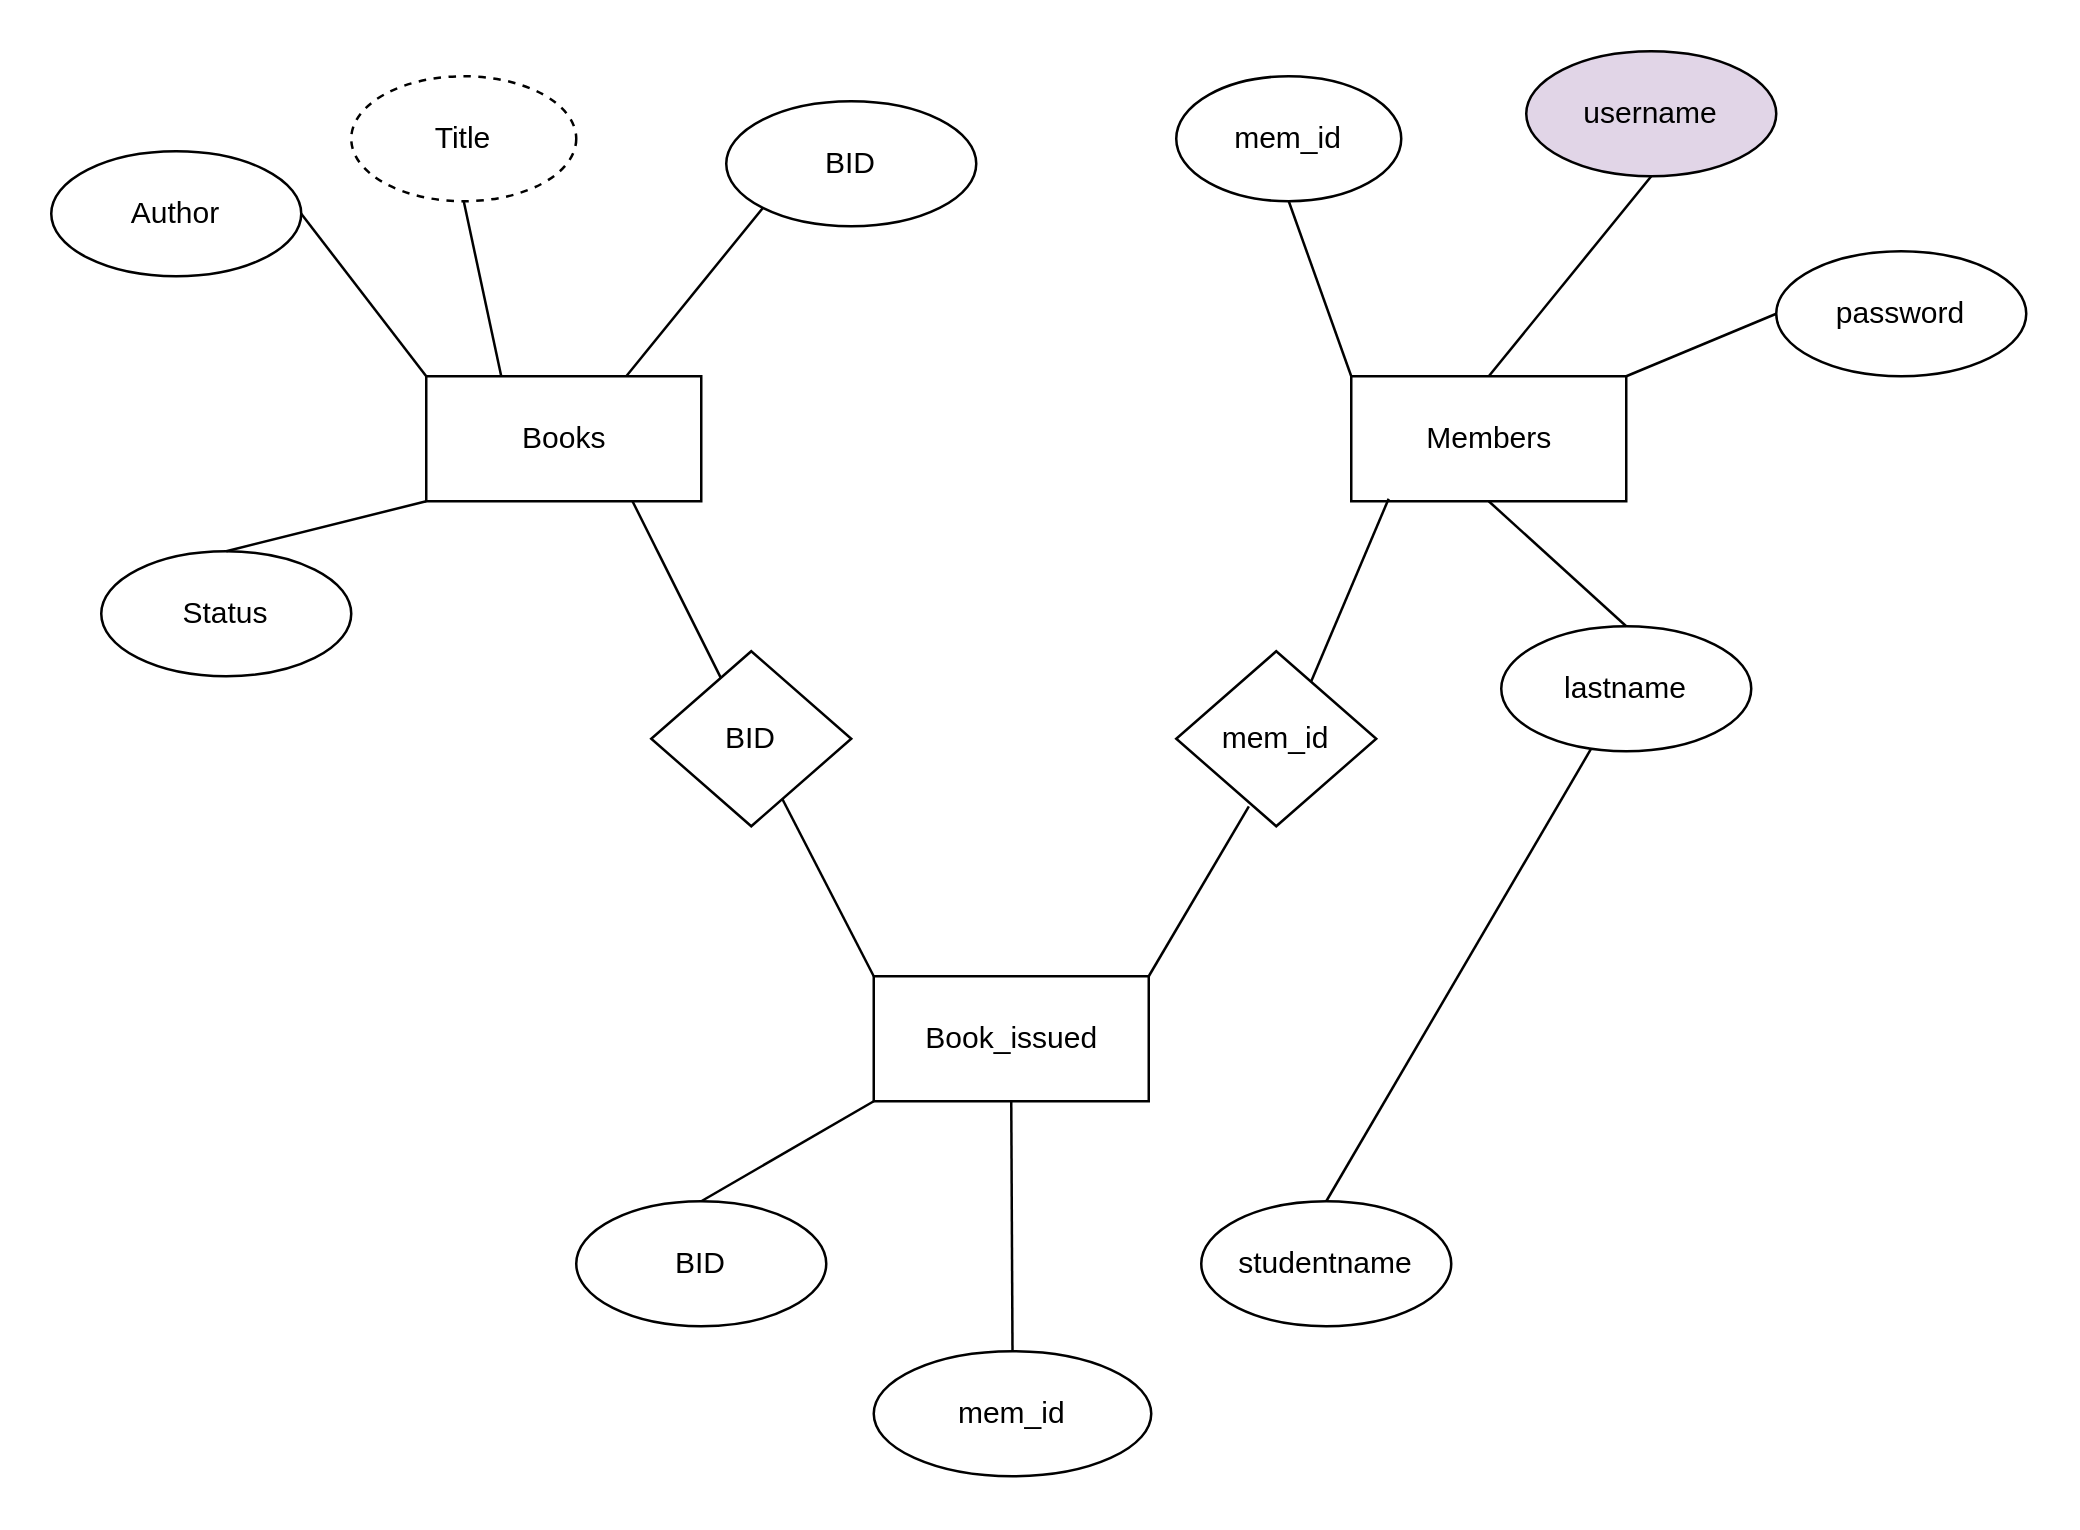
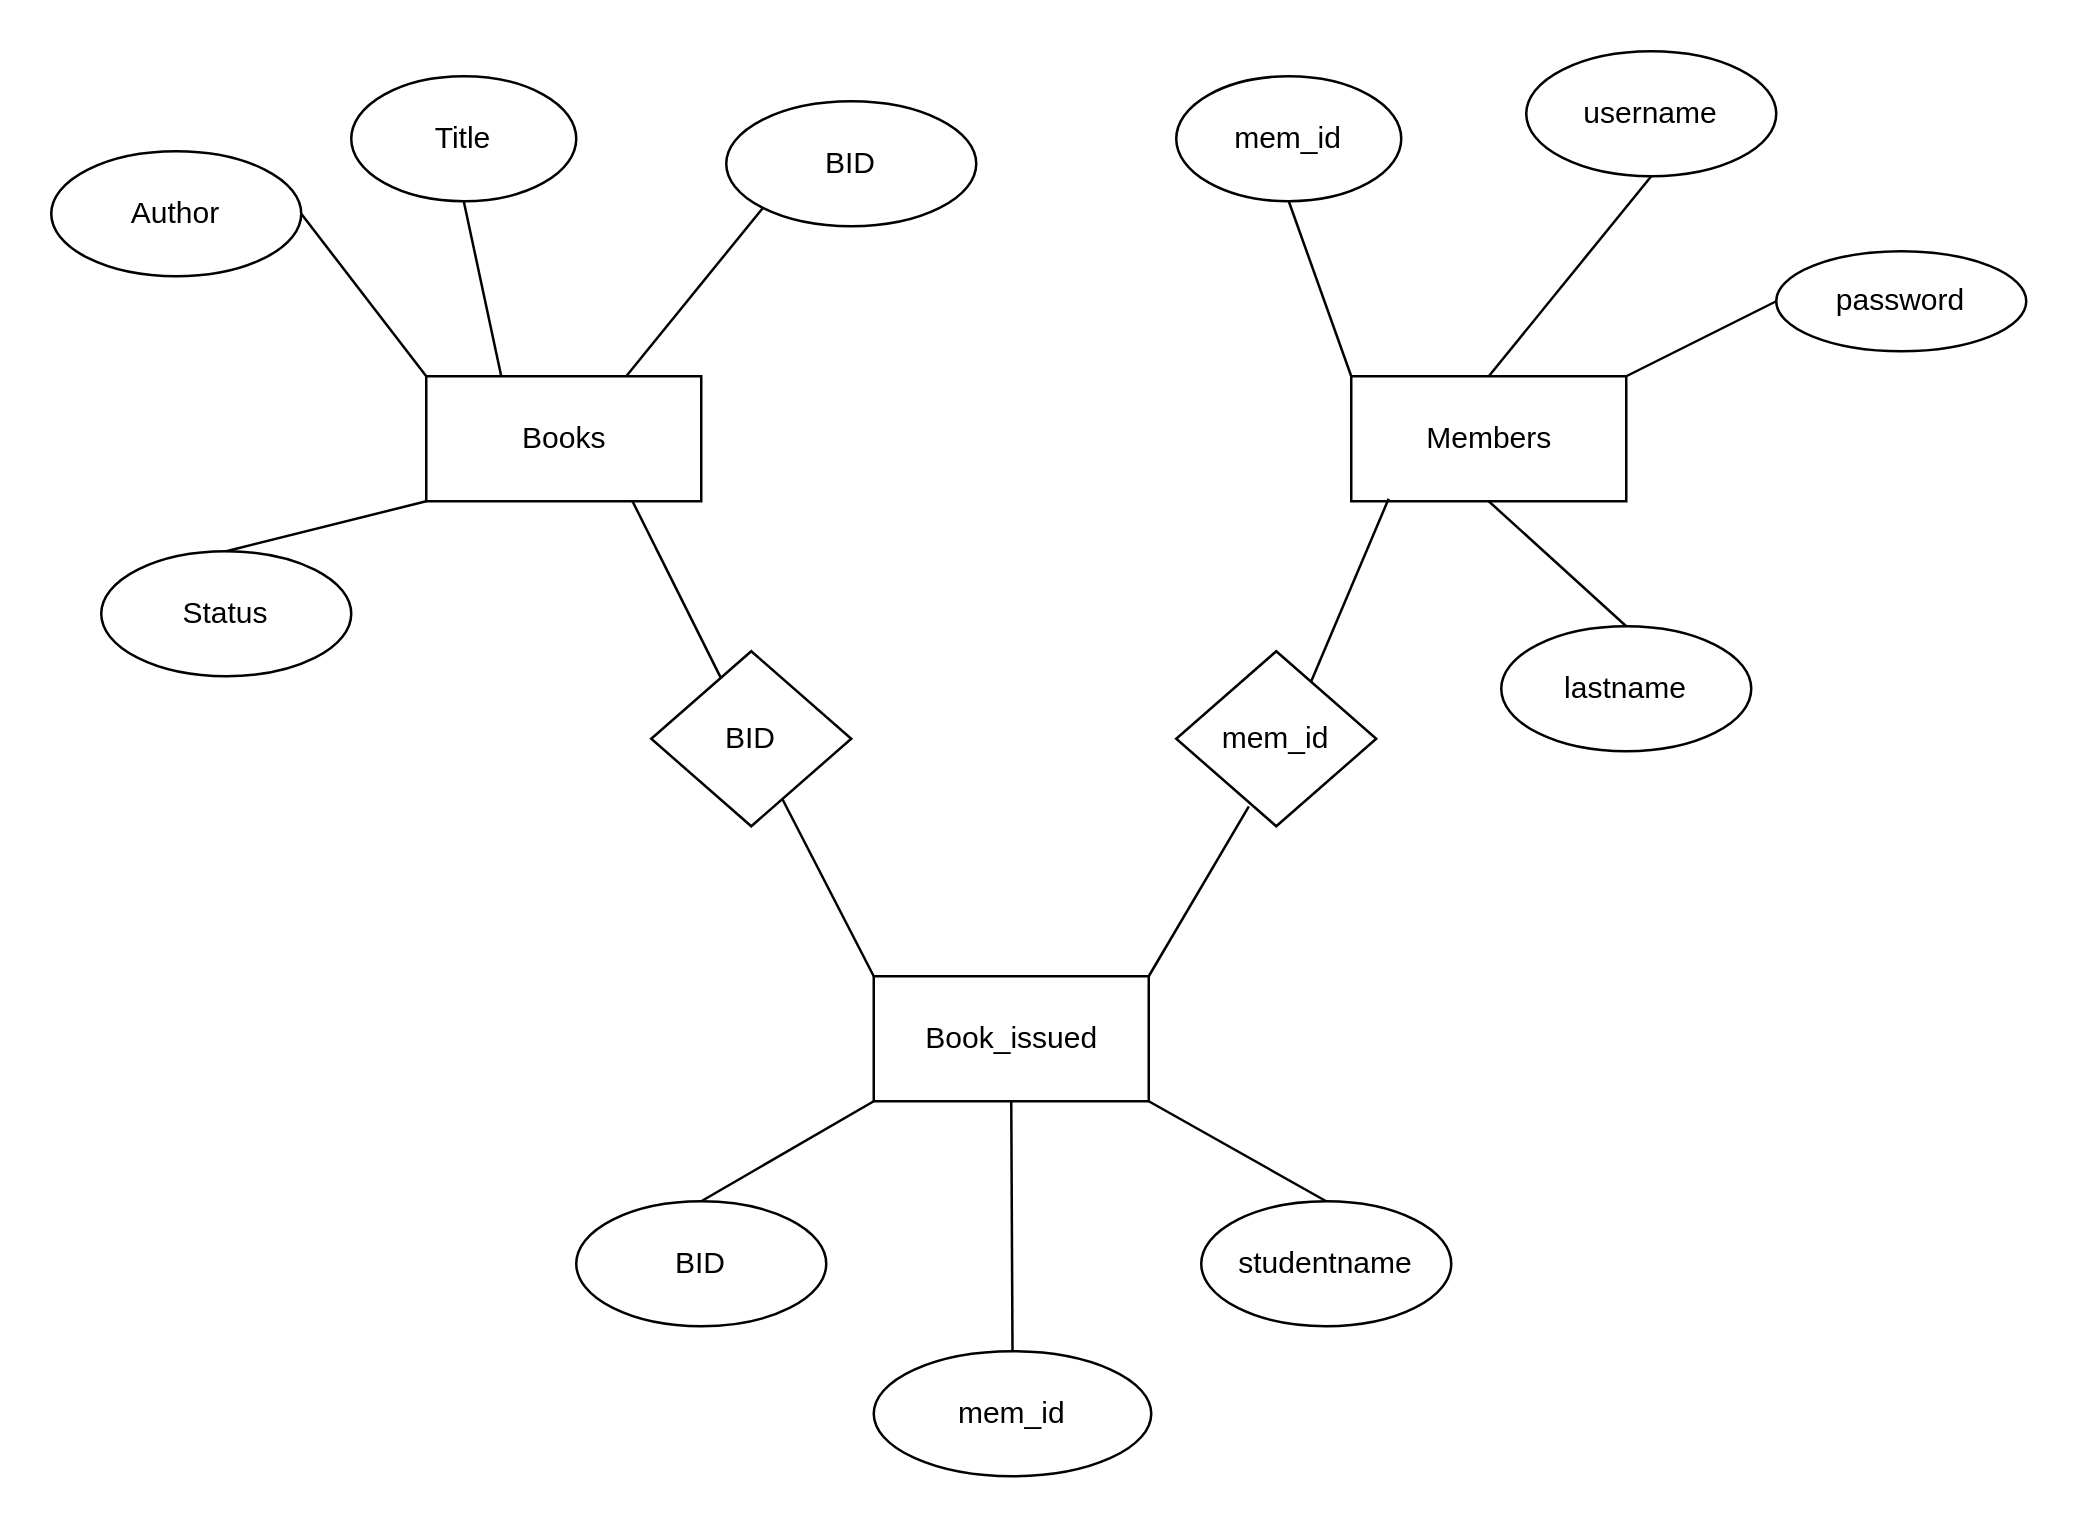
node "username": fillcolor #e1d5e7 -> #ffffff
node "Title": style dashed -> solid
node "password": size 250x125 -> 250x100
edge "lastname" -- "studentname": now "Book_issued" -- "studentname"
